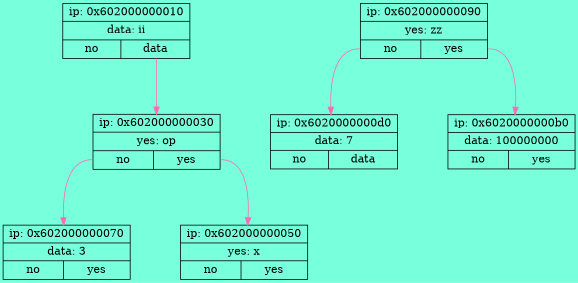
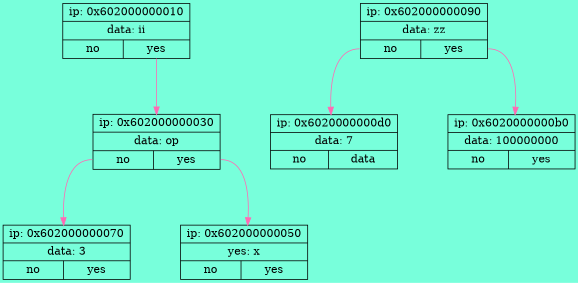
node "ip: 0x602000000090": text "yes: zz" -> "data: zz"
node "ip: 0x602000000010": text "data" -> "yes"
node "ip: 0x602000000030": text "yes: op" -> "data: op"
